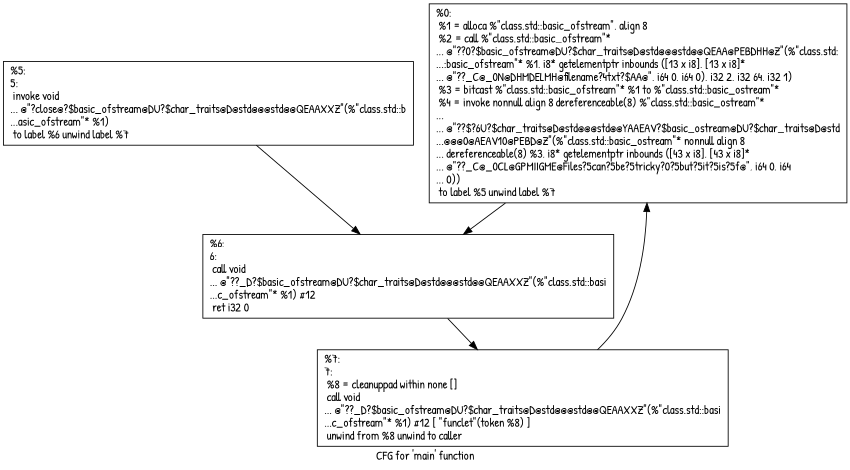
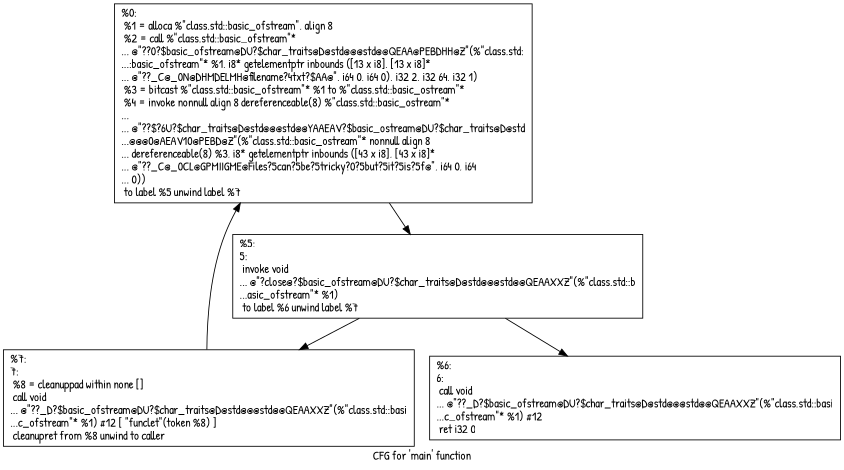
edge "%0:" -> "%6:": now "%0:" -> "%5:"
edge "%6:" -> "%7:": now "%5:" -> "%7:"
node "%7:": text "unwind from %8 unwind to caller" -> "cleanupret from %8 unwind to caller"
